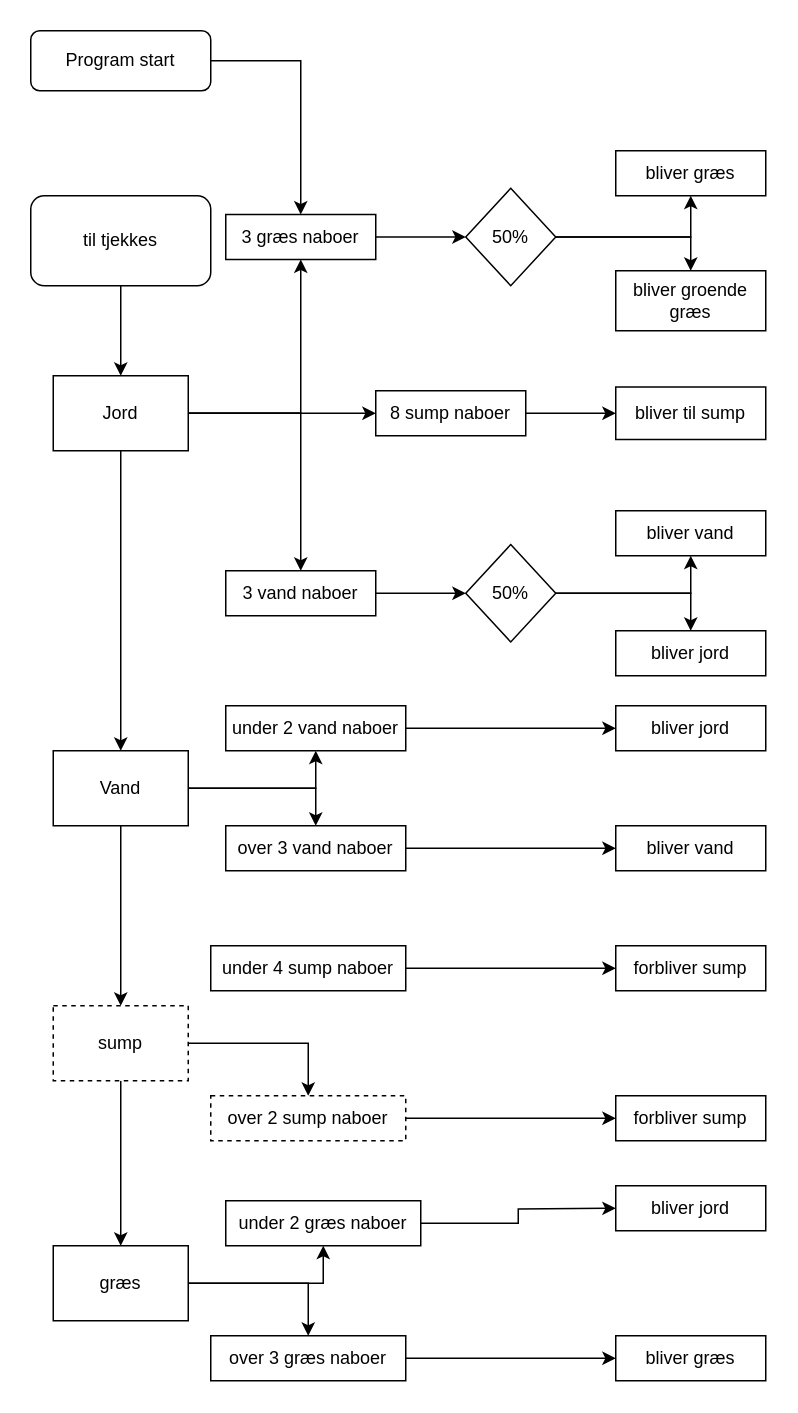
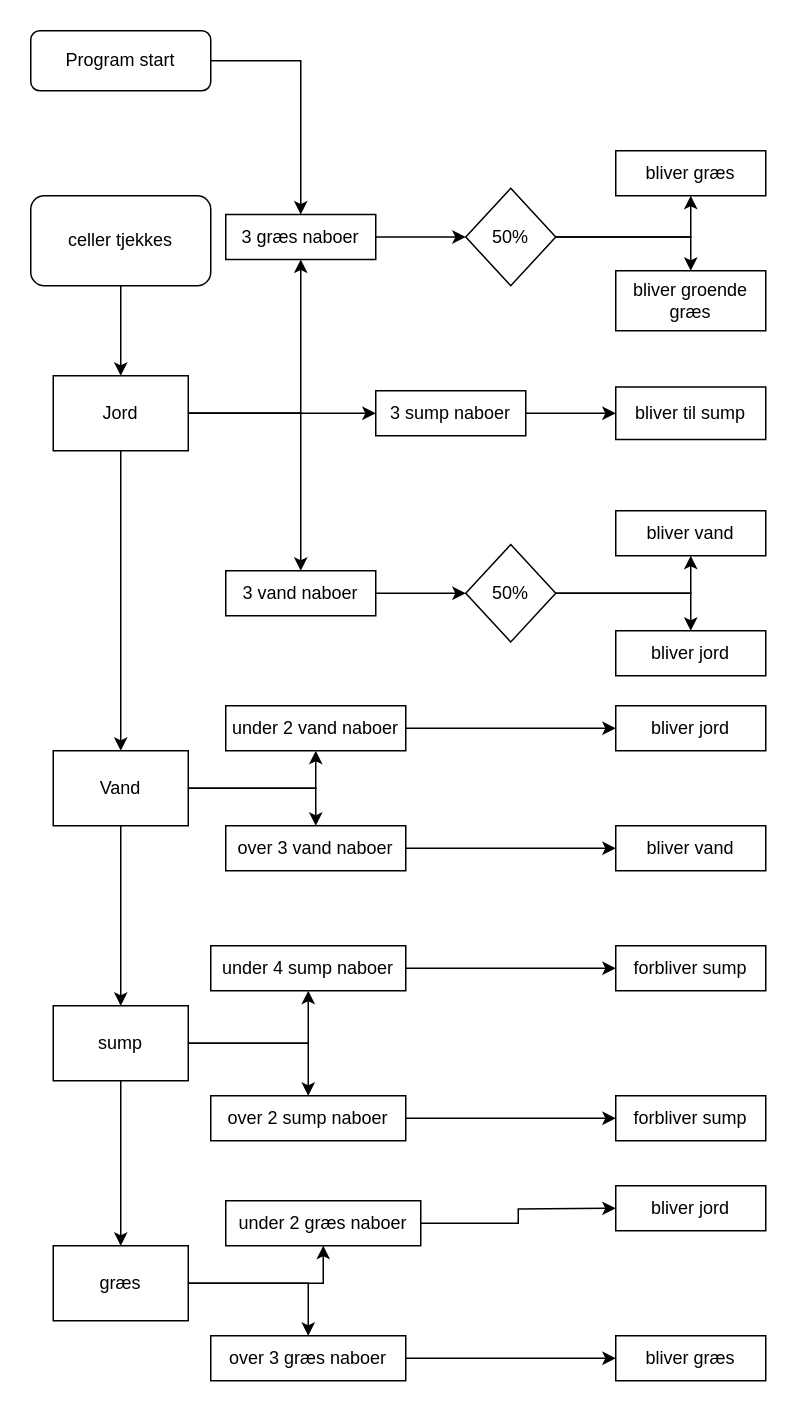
node "til tjekkes": label "til tjekkes" -> "celler tjekkes"
node "8 sump naboer": label "8 sump naboer" -> "3 sump naboer"
edge "sump" -> "under 4 sump naboer": added
node "sump": style dashed -> solid
node "over 2 sump naboer": style dashed -> solid
